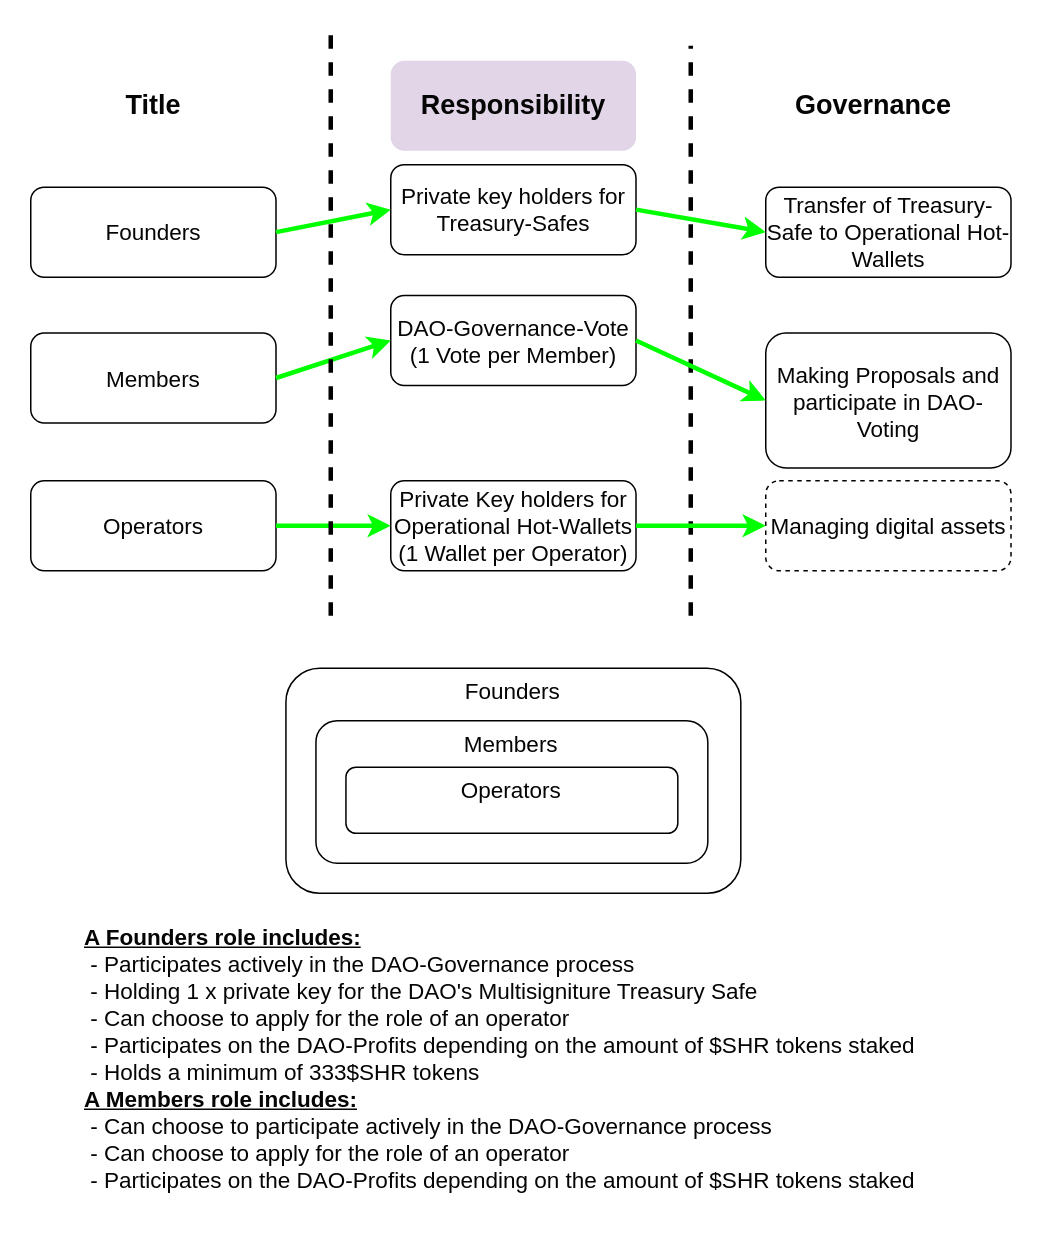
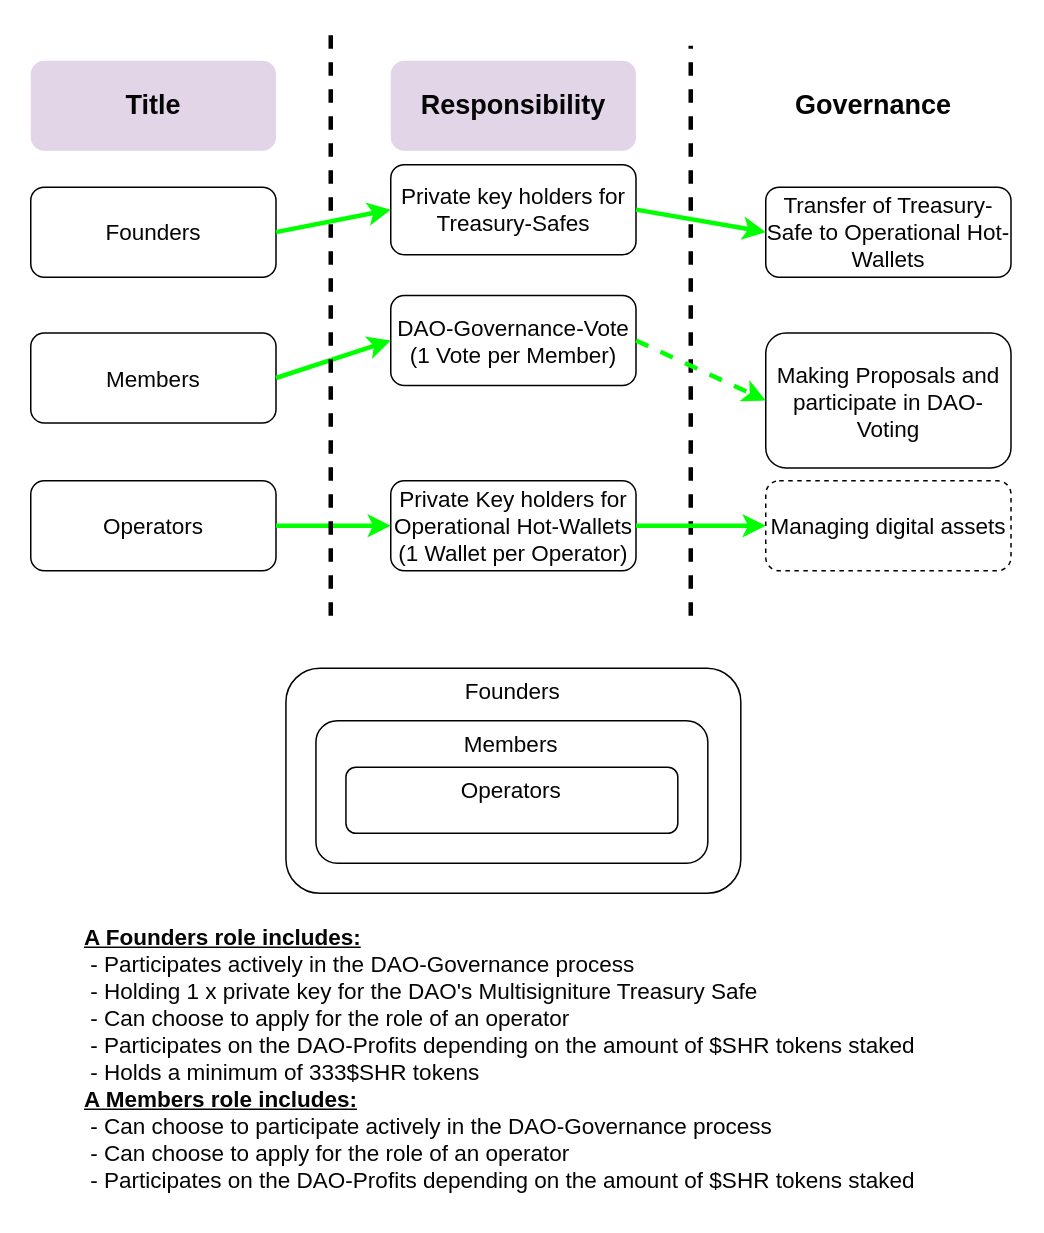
node "Title": fillcolor #ffffff -> #e1d5e7
edge "DAO-Governance-Vote (1 Vote per Member)" -> "Making Proposals and participate in DAO-Voting": style solid -> dashed
